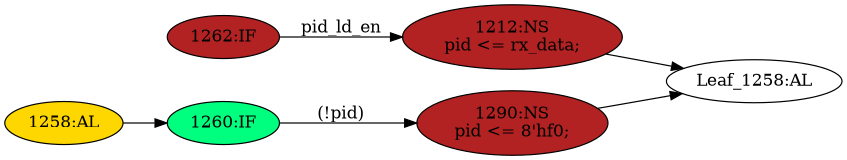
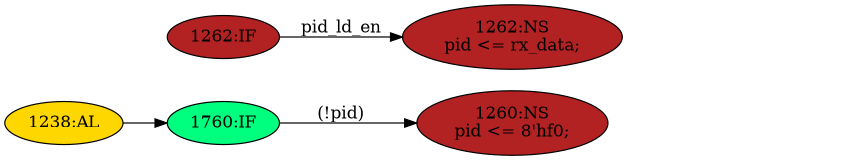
node "1212:NS pid <= rx_data;": label "1212:NS pid <= rx_data;" -> "1262:NS pid <= rx_data;"
node "Leaf_1258:AL": removed
node "1258:AL": label "1258:AL" -> "1238:AL"
node "1260:IF": label "1260:IF" -> "1760:IF"
node "1290:NS pid <= 8'hf0;": label "1290:NS pid <= 8'hf0;" -> "1260:NS pid <= 8'hf0;"
